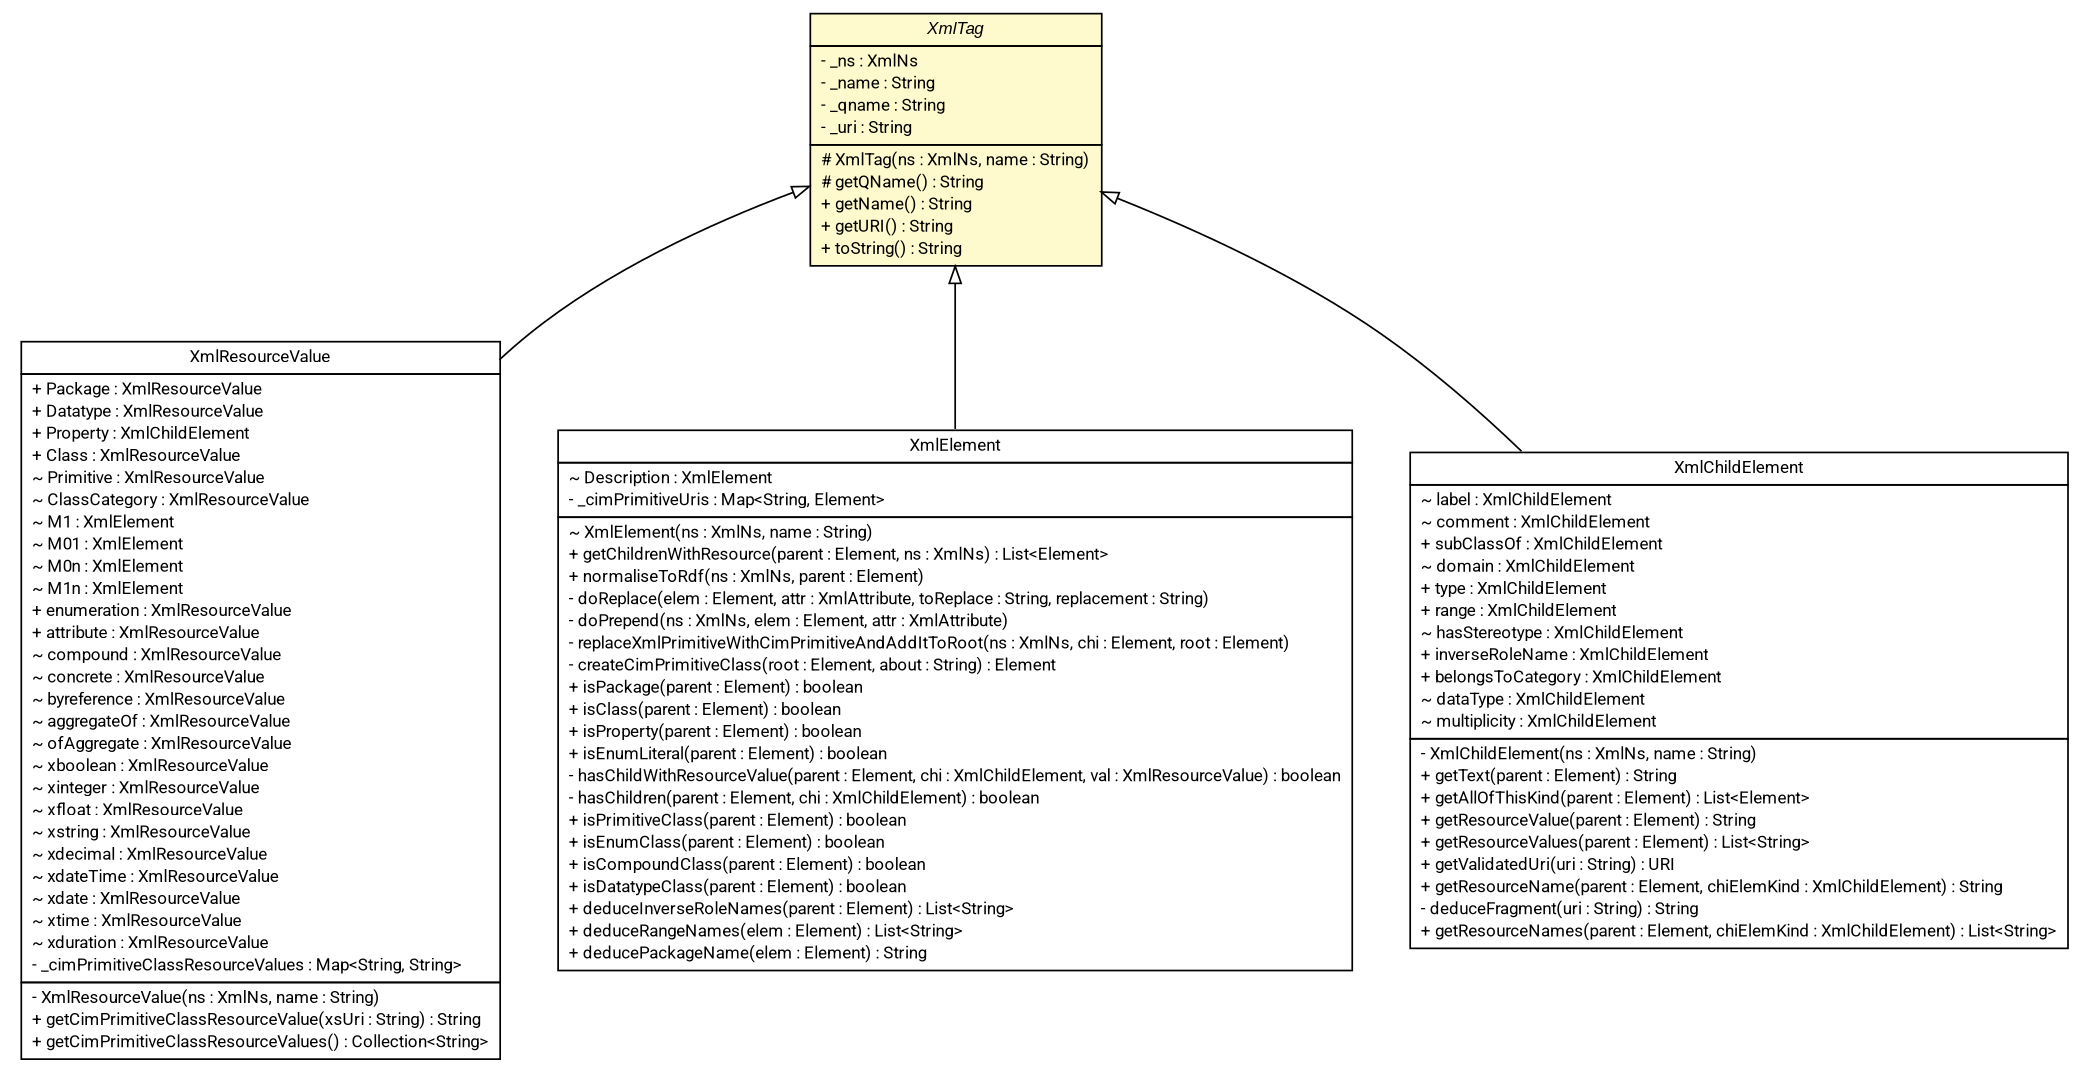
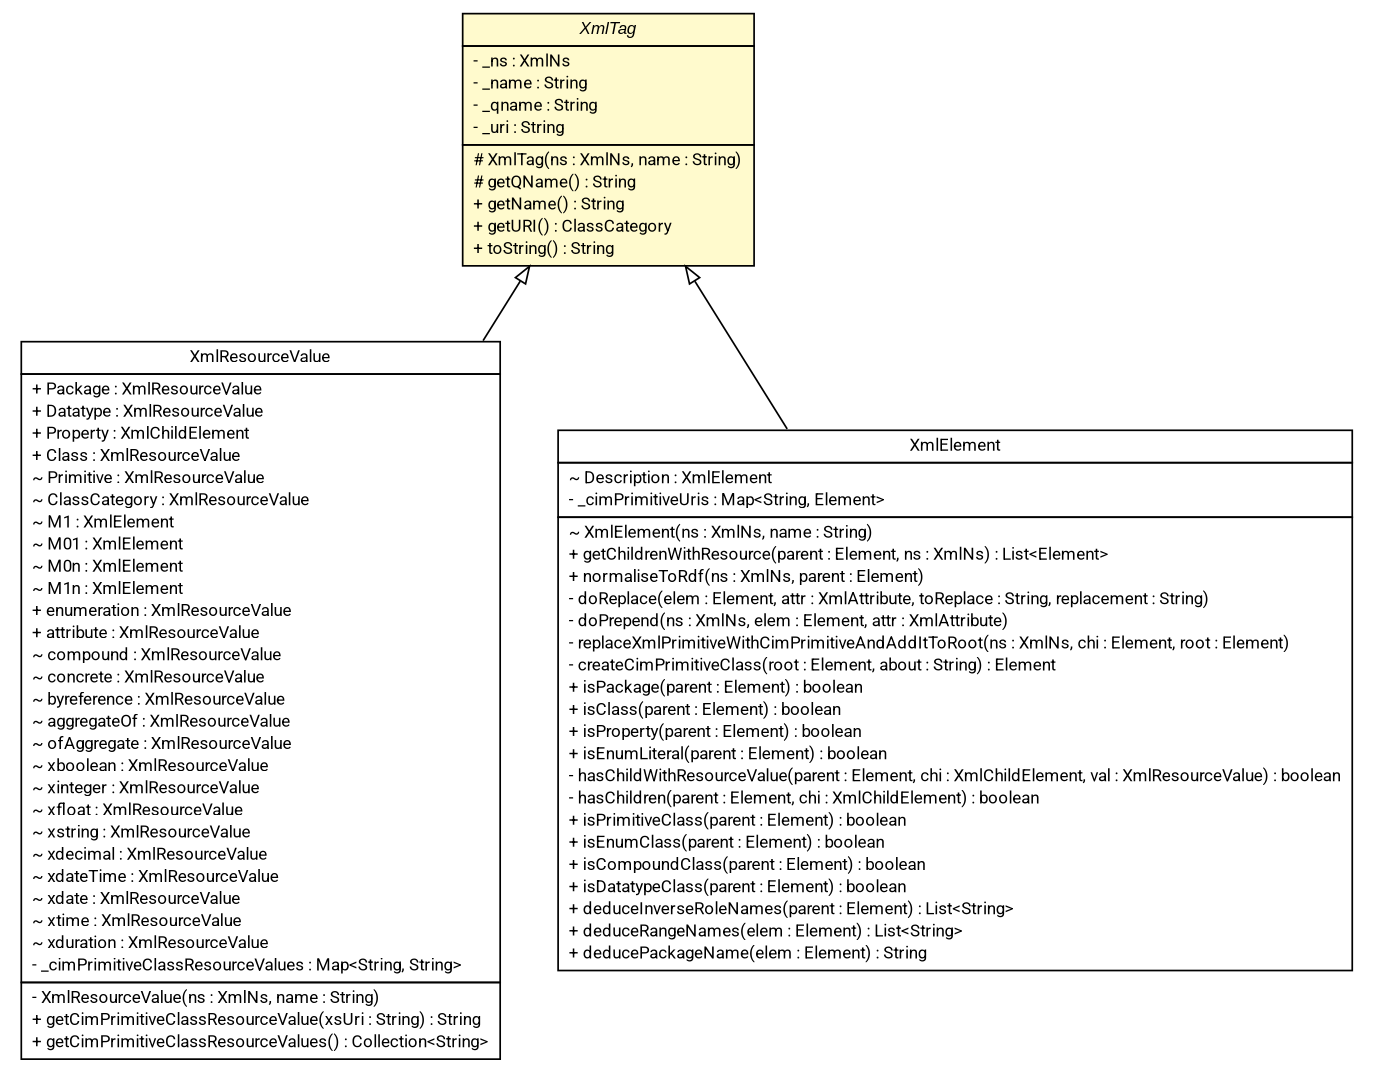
node "XmlTag": text "+ getURI() : String" -> "+ getURI() : ClassCategory"
node "XmlChildElement": removed
